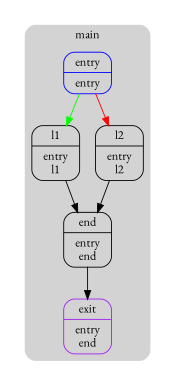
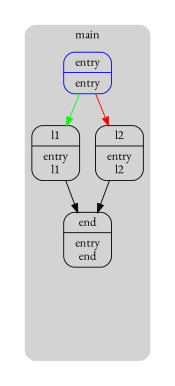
node "exit": removed
